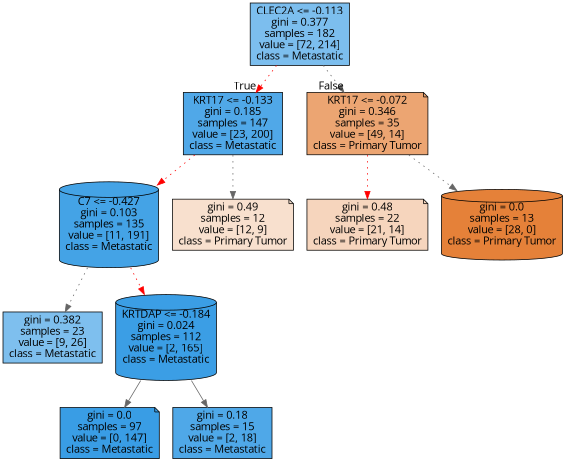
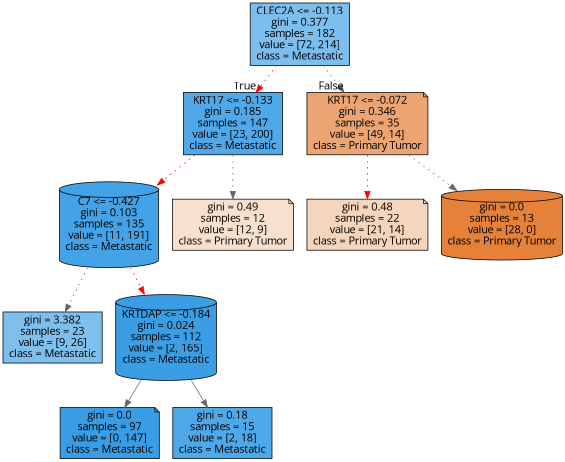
node "gini = 0.382 samples = 23 value = [9, 26] class = Metastatic": label "gini = 0.382 samples = 23 value = [9, 26] class = Metastatic" -> "gini = 3.382 samples = 23 value = [9, 26] class = Metastatic"
